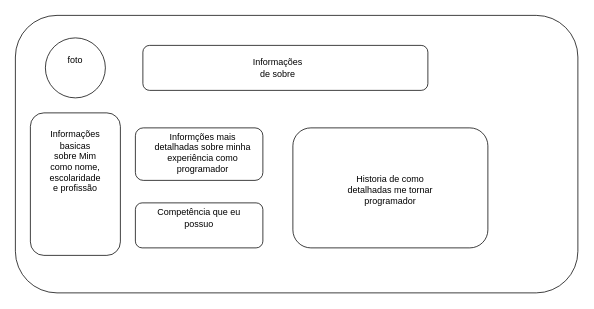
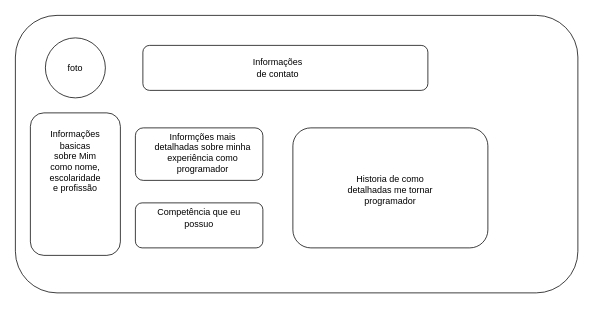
node "foto": moved (75, 60) -> (75, 68)
node "Informações de sobre": label "Informações de sobre" -> "Informações de contato"
